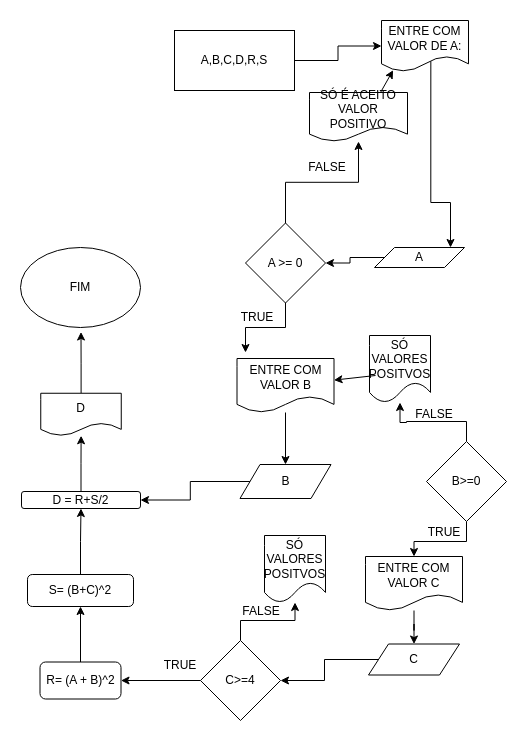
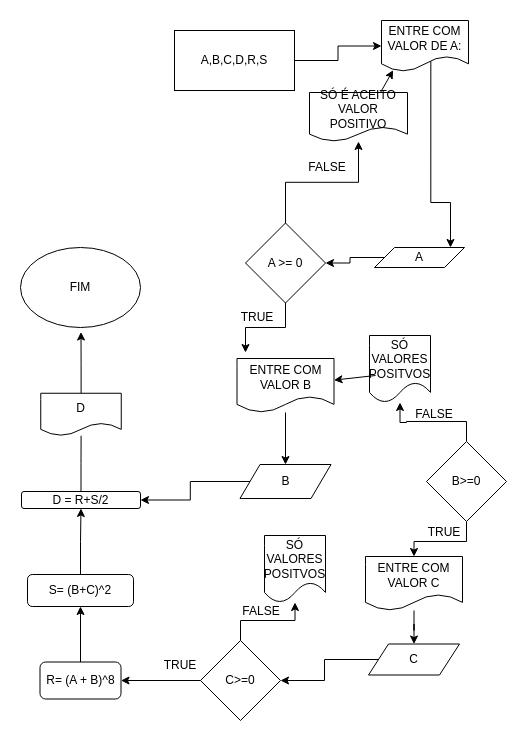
edge "D = R+S/2" -> "D": arrowhead classic -> none
node "R= (A + B)^2": label "R= (A + B)^2" -> "R= (A + B)^8"
node "C>=4": label "C>=4" -> "C>=0"
